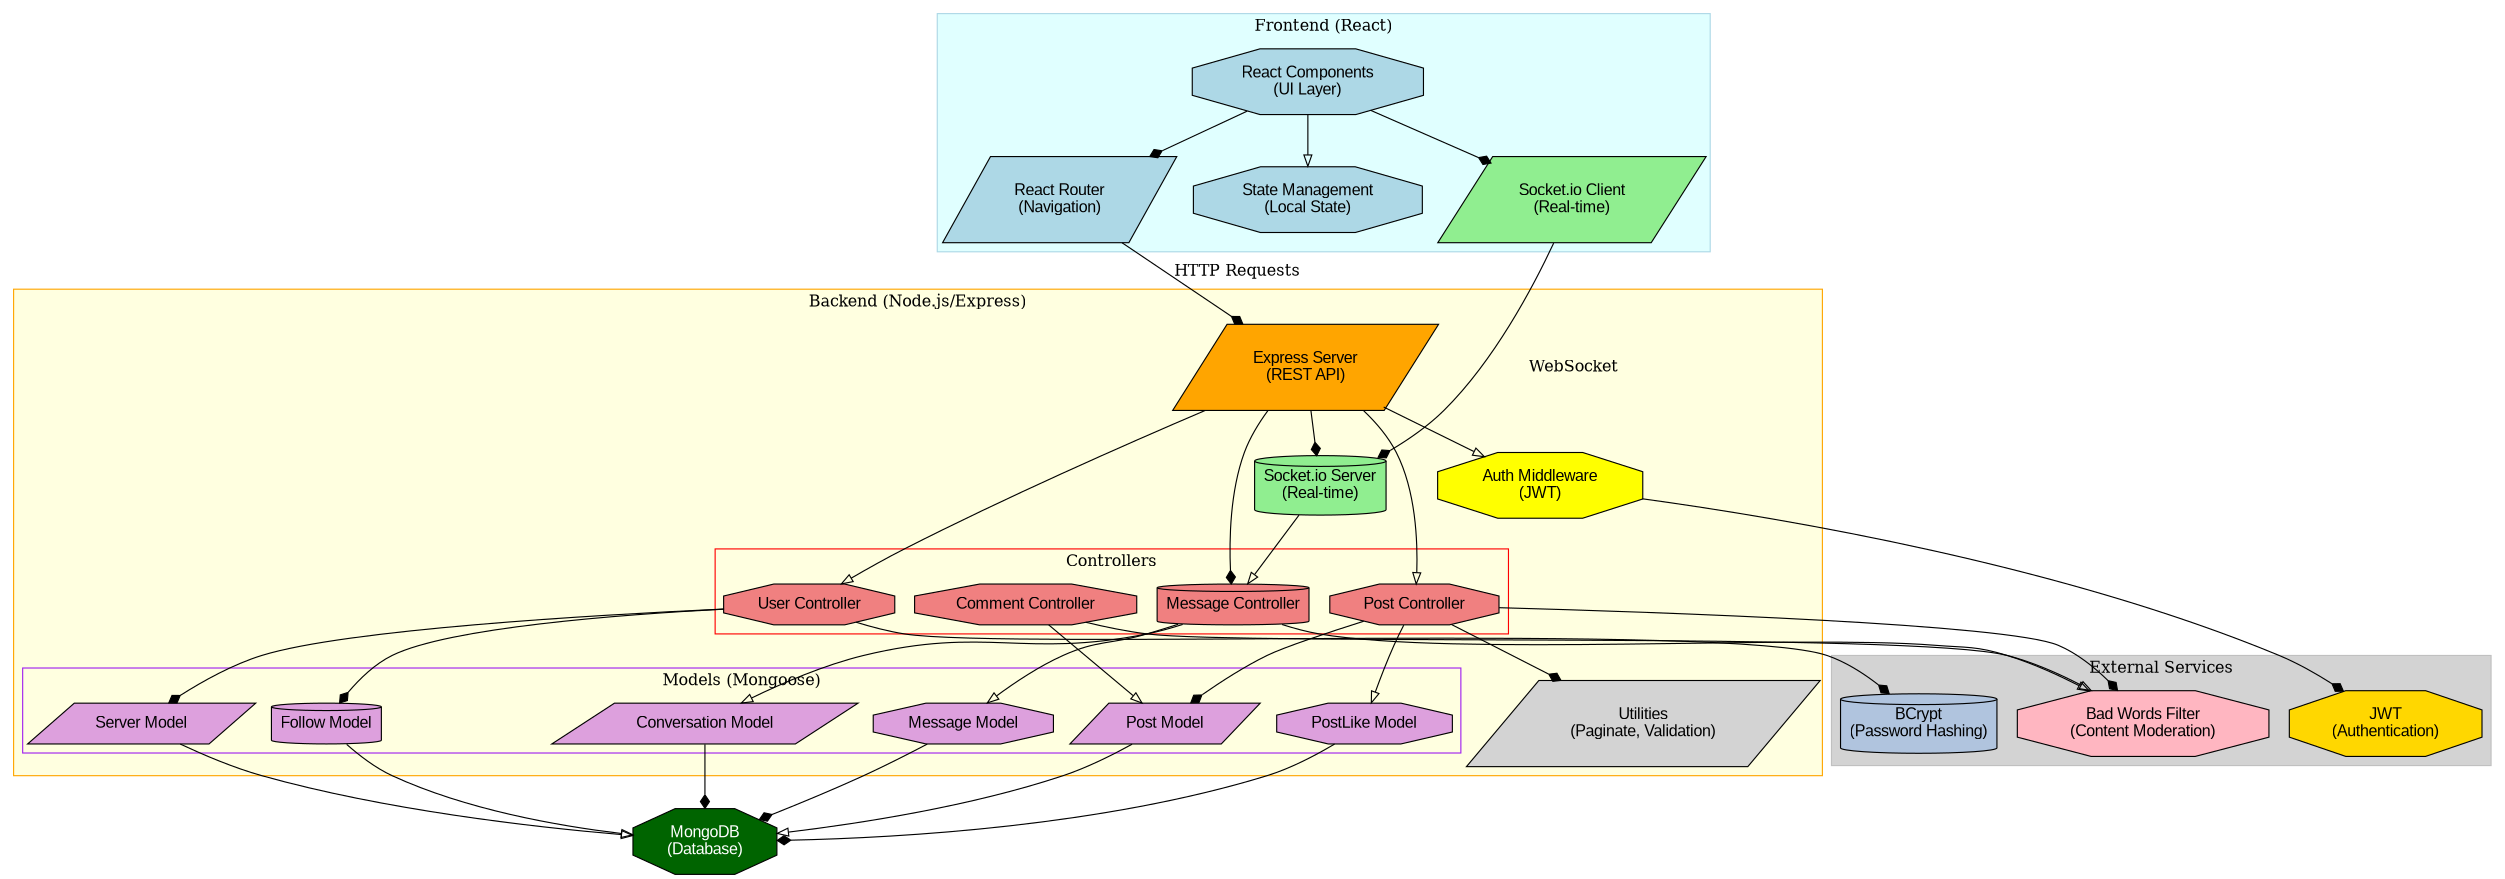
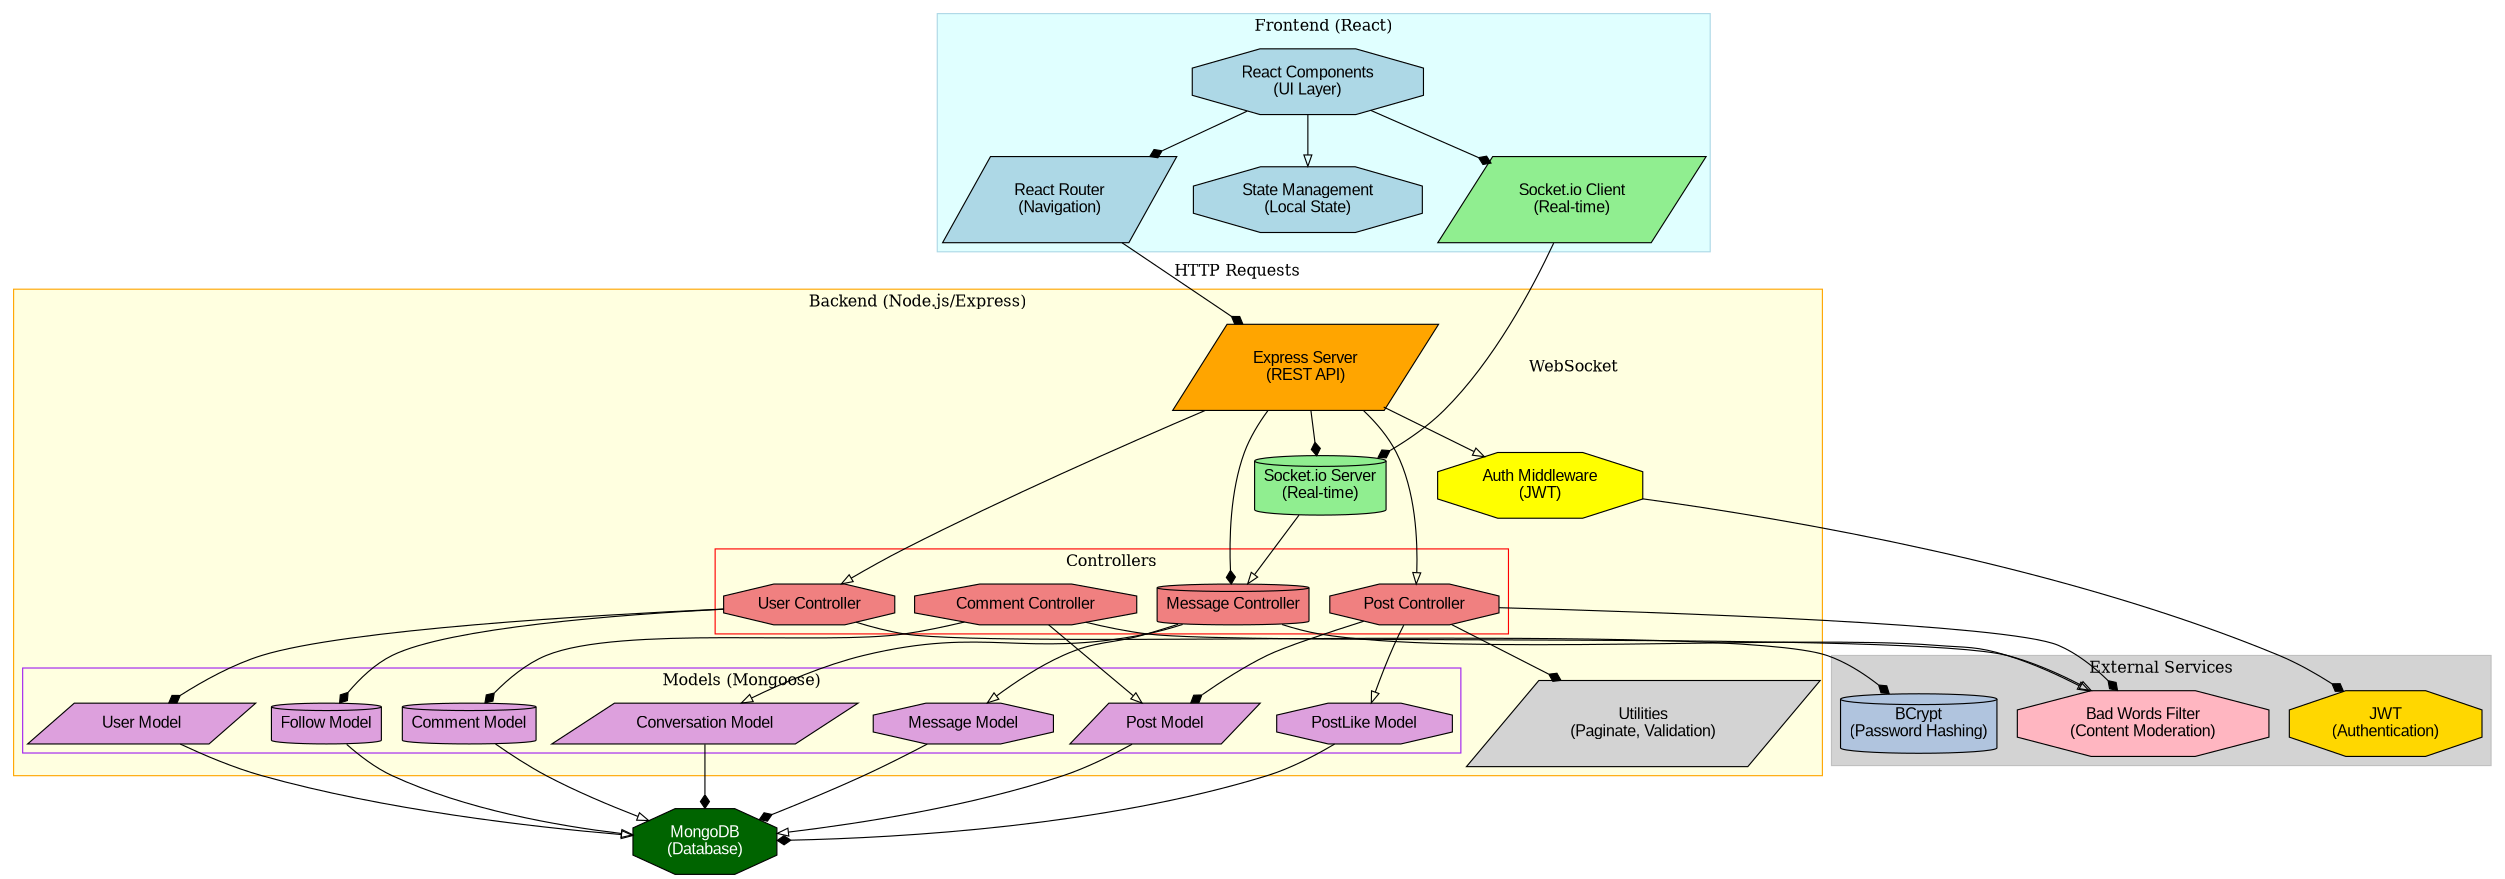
node "Server Model": label "Server Model" -> "User Model"
node "Comment Model": added
